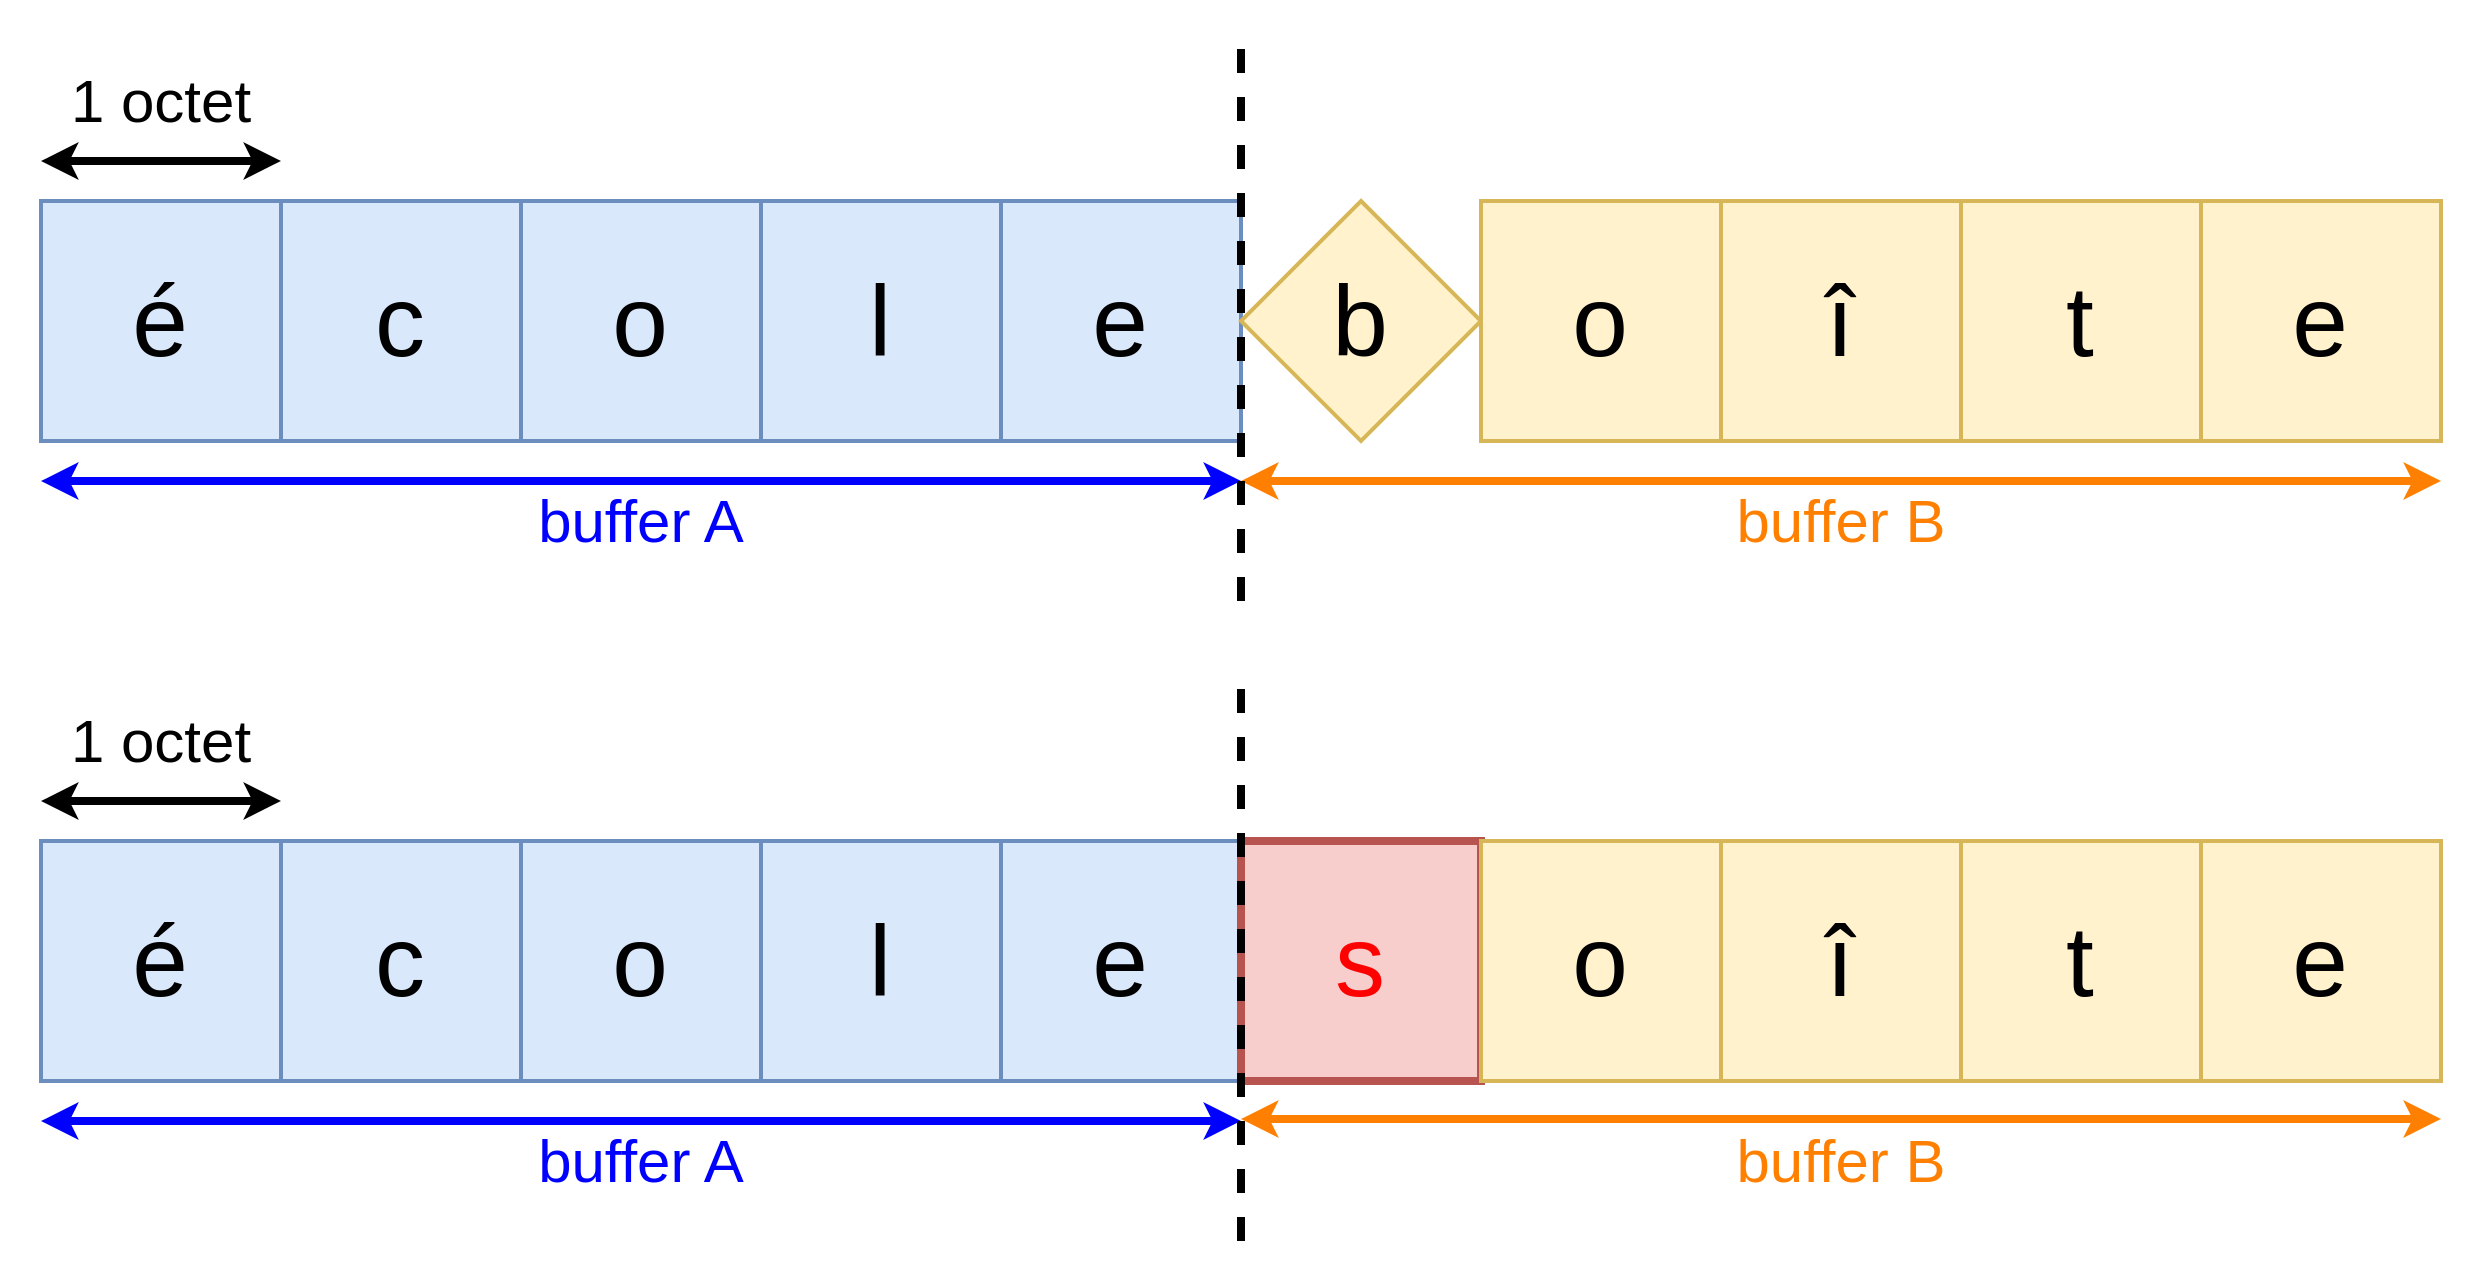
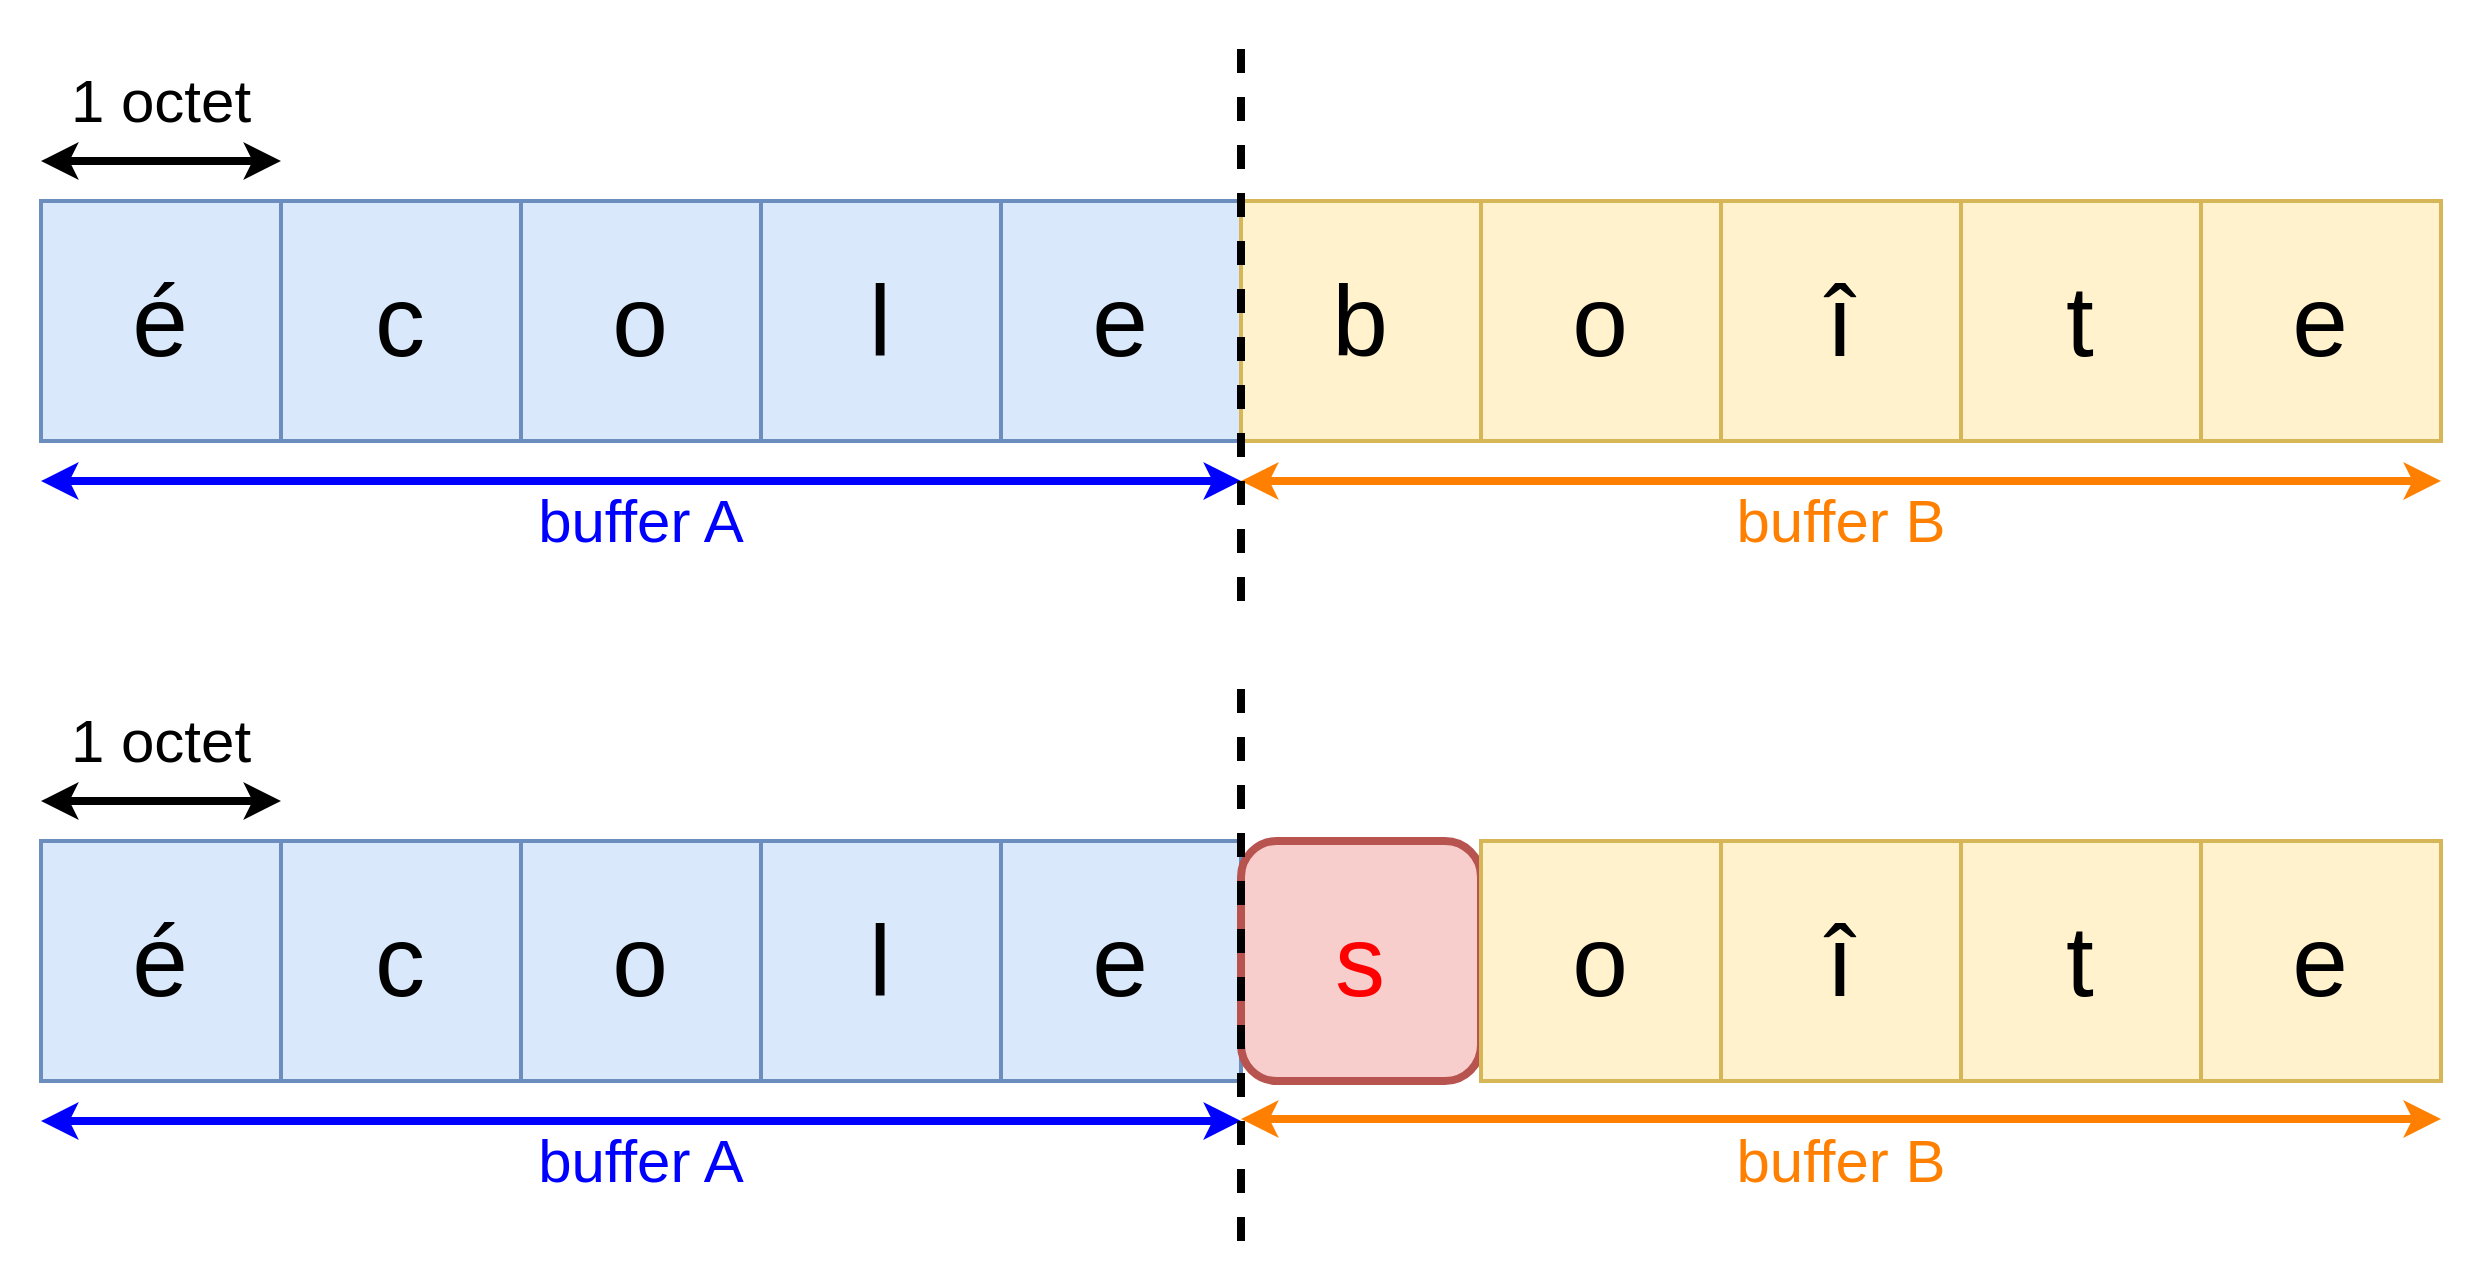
node "b": shape diamond -> rectangle
node "s": shape rectangle -> rounded rectangle
